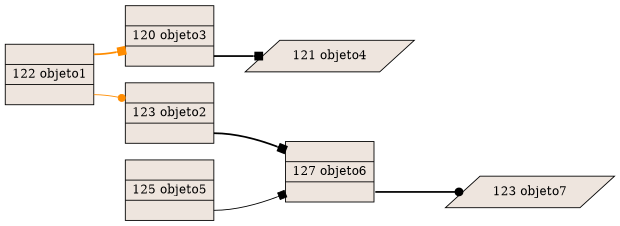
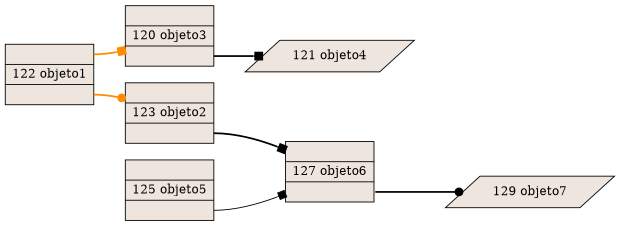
edge "122 objeto1" -> "123 objeto2": style solid -> bold
node "123 objeto7": label "123 objeto7" -> "129 objeto7"
